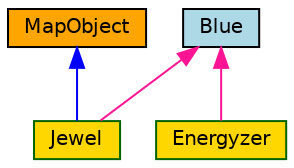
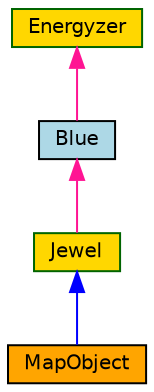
edge "Jewel" -> "MapObject": reversed
edge "Energyzer" -> "Blue": reversed
